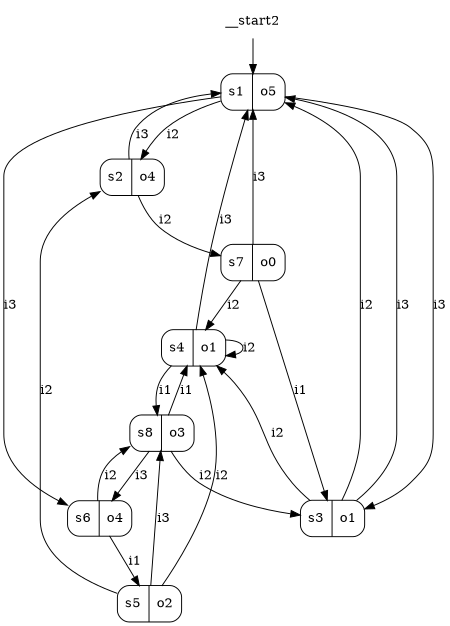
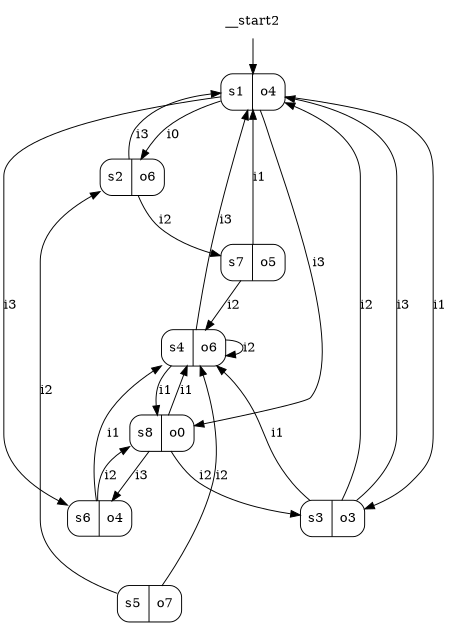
node "s1": text "o5" -> "o4"
edge "s1" -> "s2": label "i2" -> "i0"
node "s2": text "o4" -> "o6"
edge "s7" -> "s1": label "i3" -> "i1"
node "s7": text "o0" -> "o5"
edge "s1" -> "s3": label "i3" -> "i1"
node "s4": text "o1" -> "o6"
edge "s7" -> "s3": removed, label "i1"
node "s8": text "o3" -> "o0"
edge "s3" -> "s4": label "i2" -> "i1"
node "s3": text "o1" -> "o3"
edge "s5" -> "s8": now "s1" -> "s8"
edge "s6" -> "s5": now "s6" -> "s4"
node "s5": text "o2" -> "o7"
